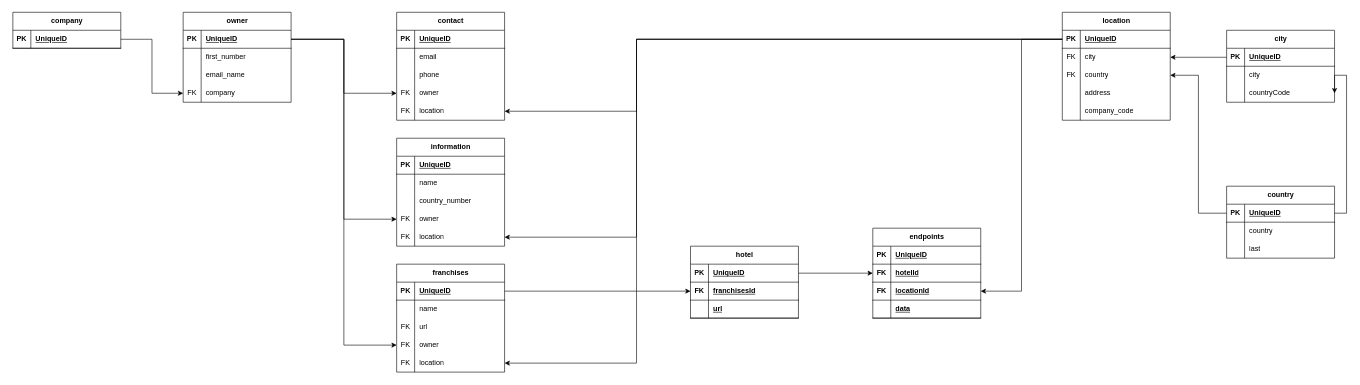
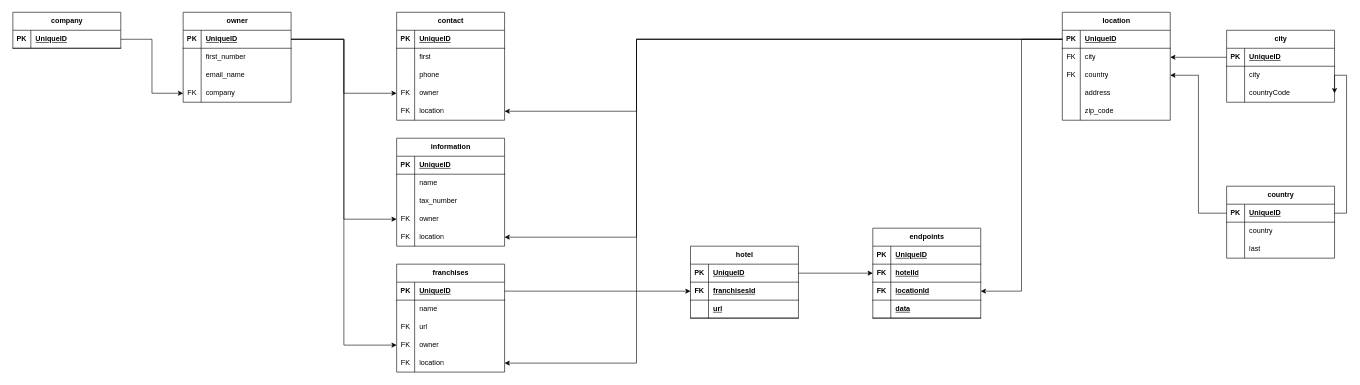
node "email": label "email" -> "first"
node "company_code": label "company_code" -> "zip_code"
node "country_number": label "country_number" -> "tax_number"
